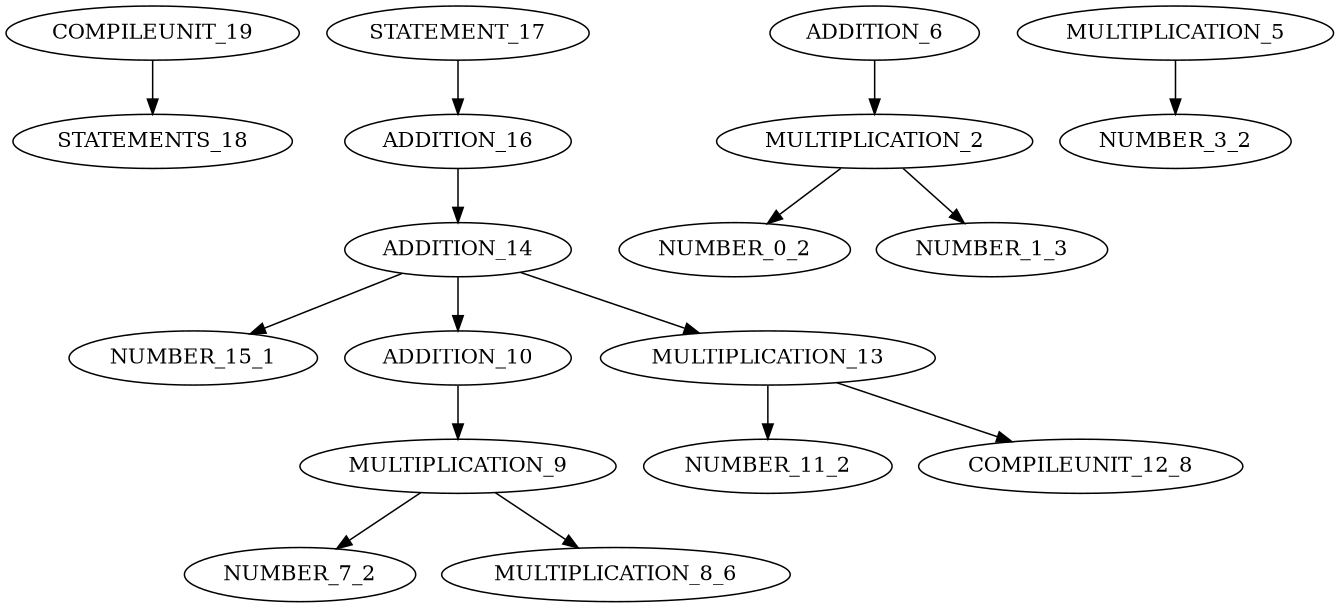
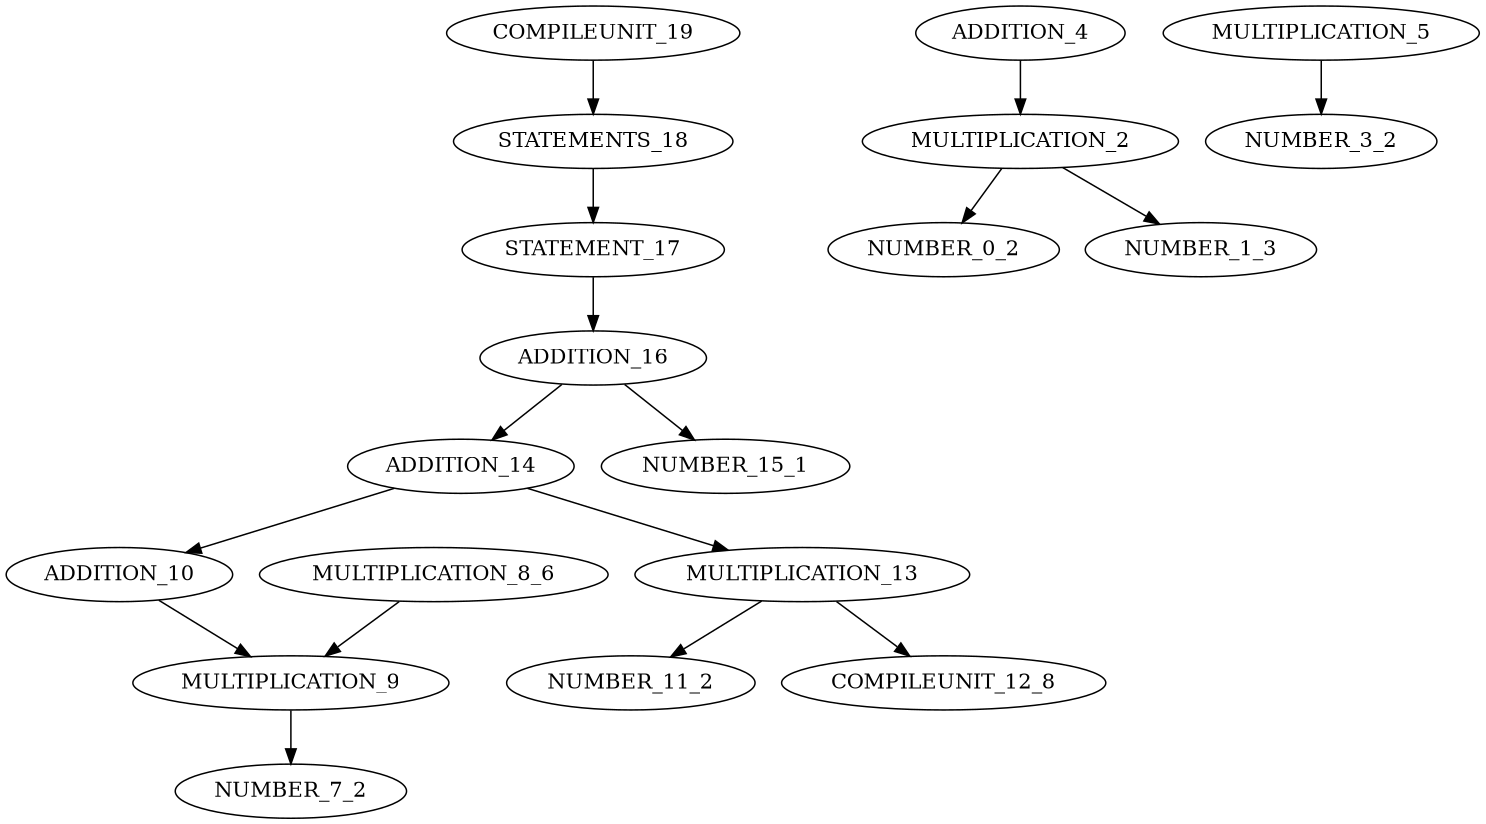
node "ADDITION_6": label "ADDITION_6" -> "ADDITION_4"
edge "STATEMENTS_18" -> "STATEMENT_17": added
edge "ADDITION_14" -> "NUMBER_15_1": now "ADDITION_16" -> "NUMBER_15_1"
edge "MULTIPLICATION_9" -> "MULTIPLICATION_8_6": reversed
